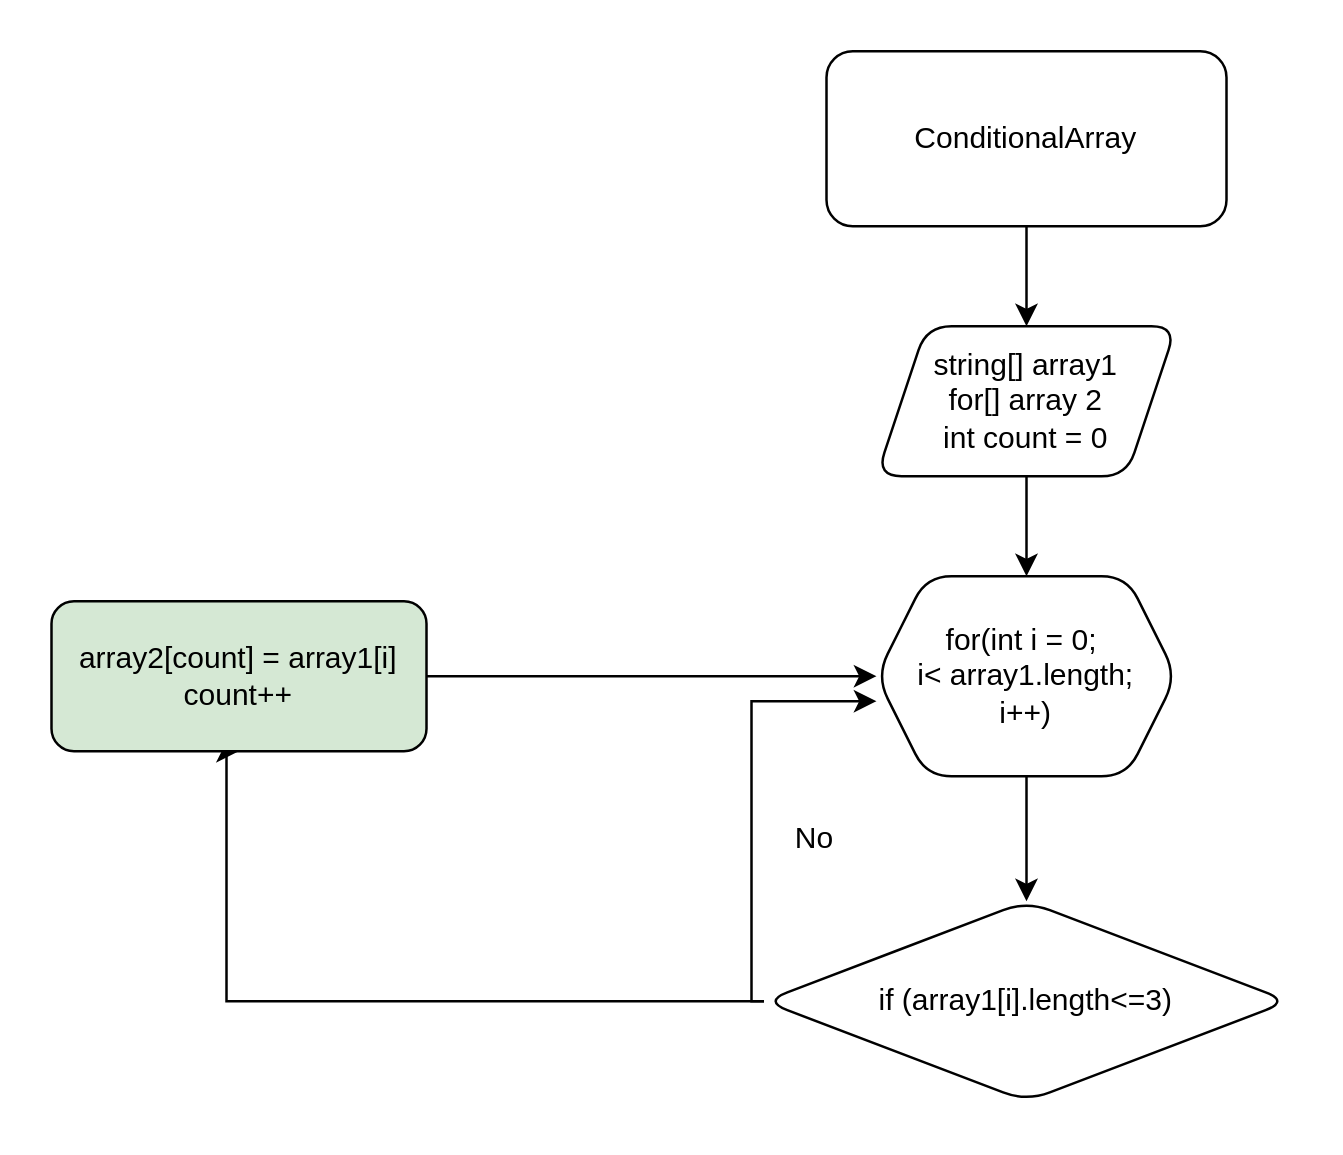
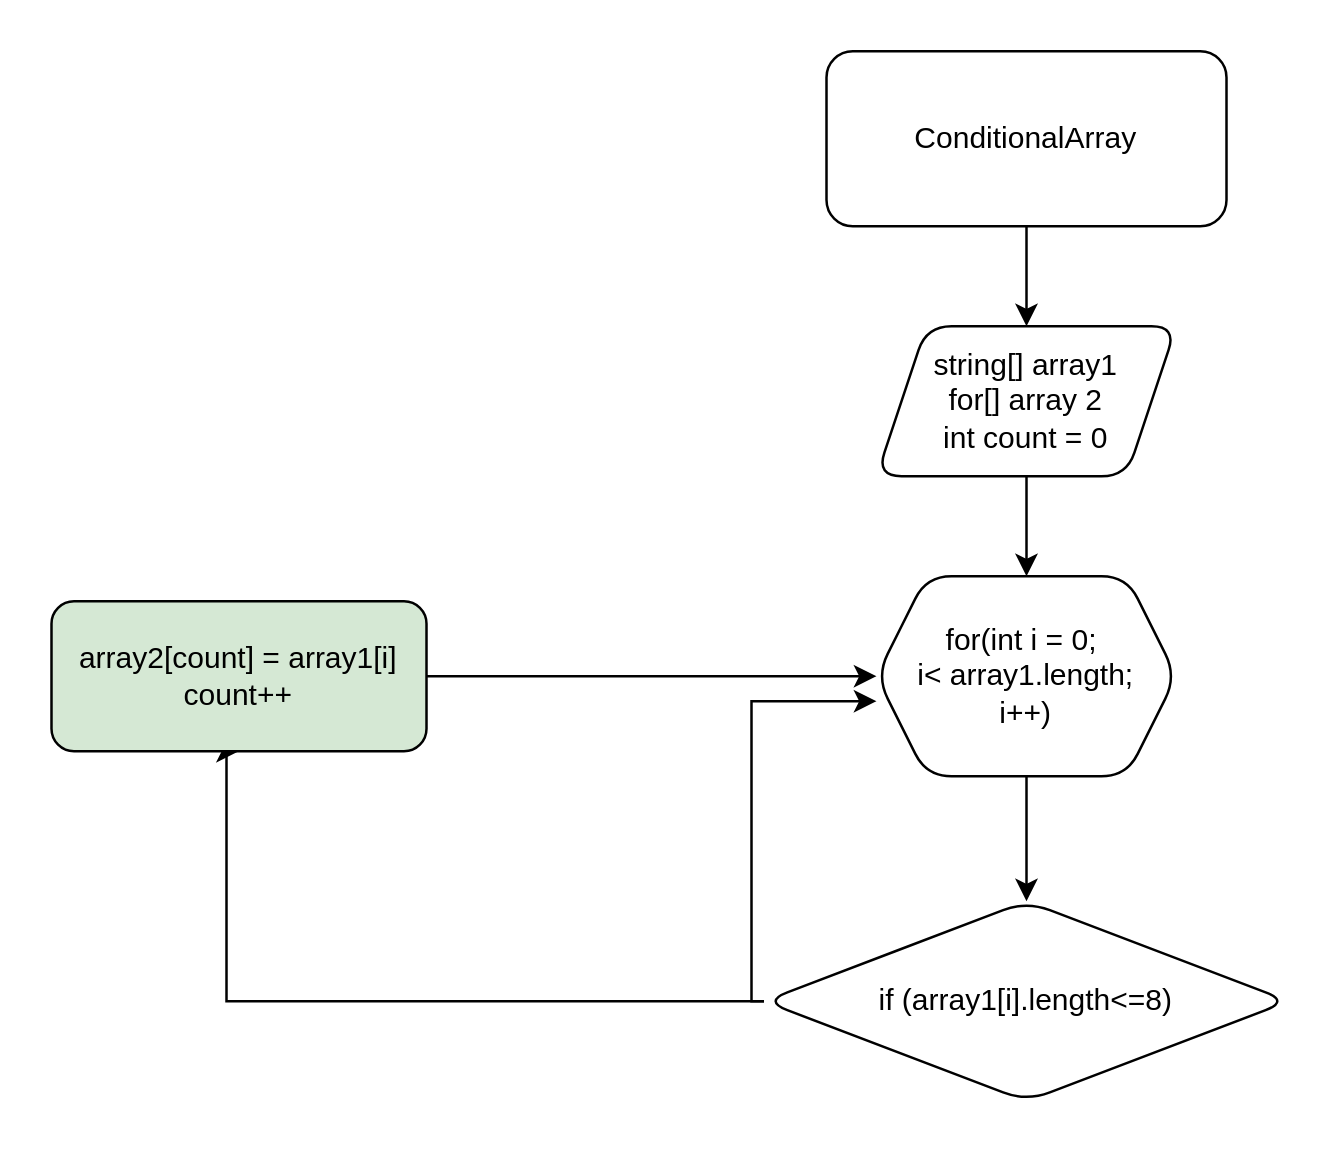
node "No": removed
node "if (array1[i].length<=3)": label "if (array1[i].length<=3)" -> "if (array1[i].length<=8)"
